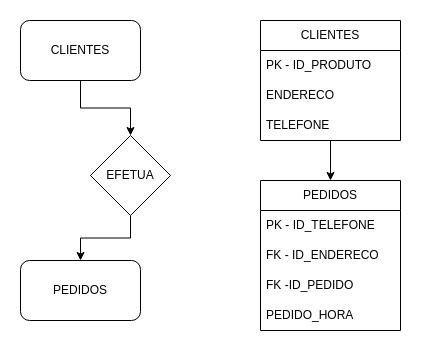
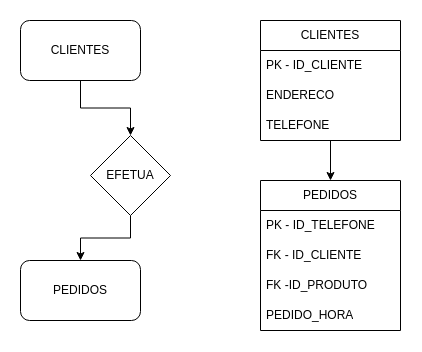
node "PK - ID_PRODUTO": label "PK - ID_PRODUTO" -> "PK - ID_CLIENTE"
node "FK - ID_ENDERECO": label "FK - ID_ENDERECO" -> "FK - ID_CLIENTE"
node "FK -ID_PEDIDO": label "FK -ID_PEDIDO" -> "FK -ID_PRODUTO"
